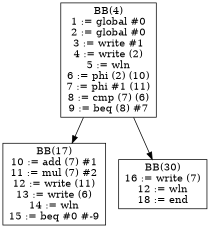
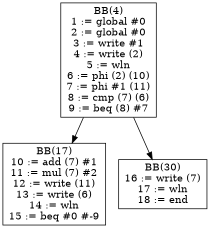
node "BB(30) 16 := write (7) 12 := wln 18 := end": label "BB(30) 16 := write (7) 12 := wln 18 := end" -> "BB(30) 16 := write (7) 17 := wln 18 := end"
